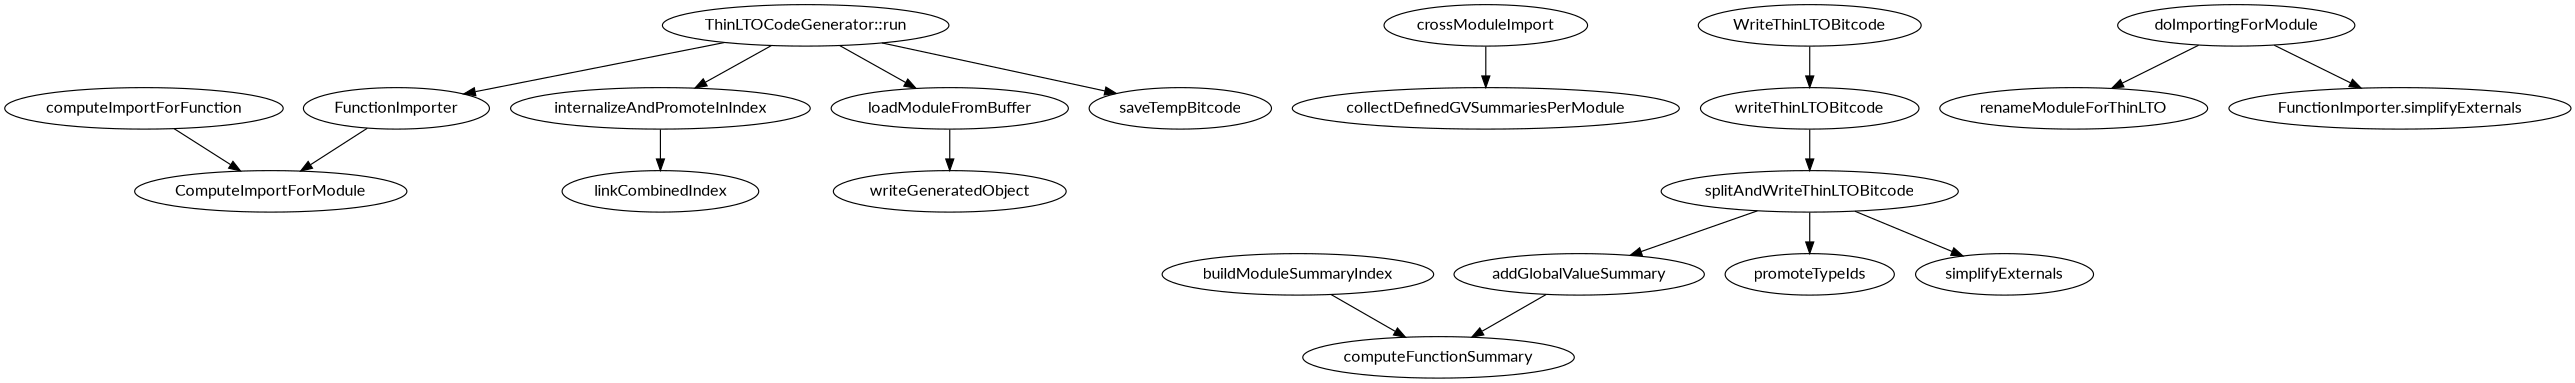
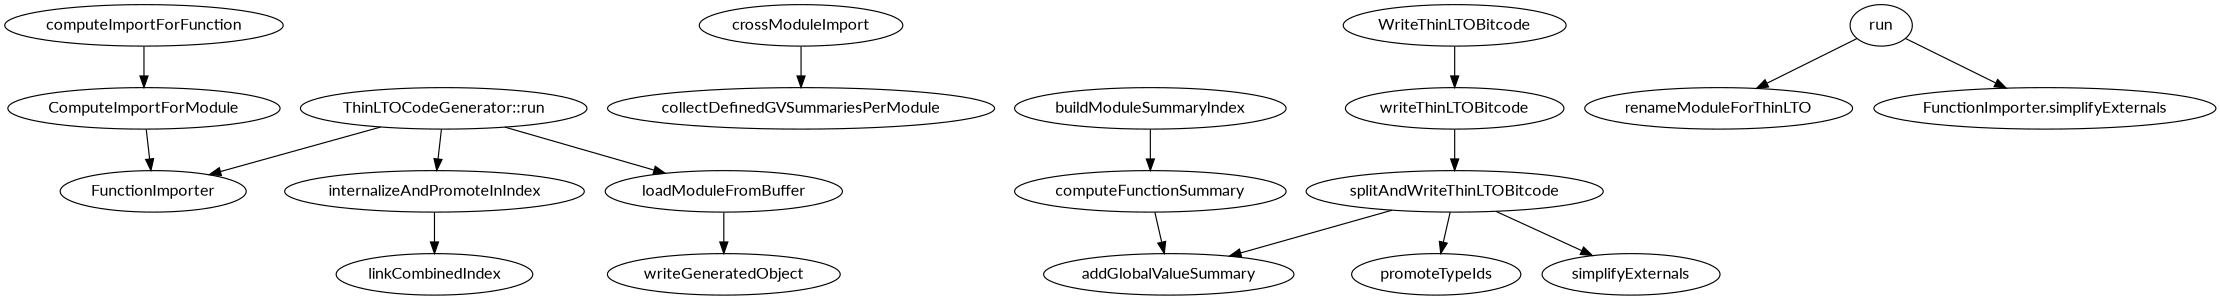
node "doImportingForModule": label "doImportingForModule" -> "run"
node "saveTempBitcode": removed
edge "FunctionImporter" -> "ComputeImportForModule": reversed
edge "addGlobalValueSummary" -> "computeFunctionSummary": reversed
